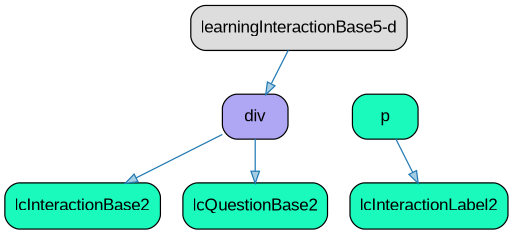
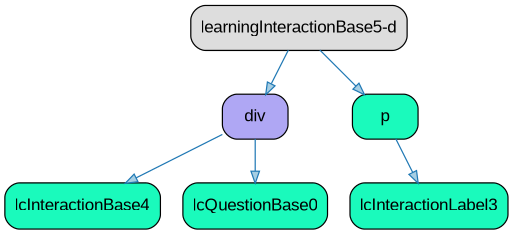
edge "learningInteractionBase5-d" -> "p": added
node "lcInteractionBase2": label "lcInteractionBase2" -> "lcInteractionBase4"
node "lcQuestionBase2": label "lcQuestionBase2" -> "lcQuestionBase0"
node "lcInteractionLabel2": label "lcInteractionLabel2" -> "lcInteractionLabel3"
